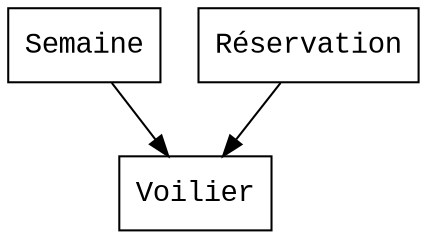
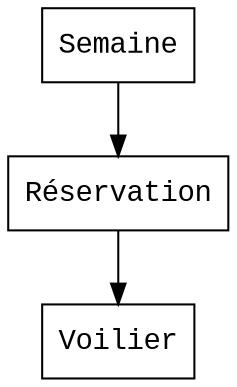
edge "Semaine" -> "Voilier": now "Semaine" -> "Réservation"
